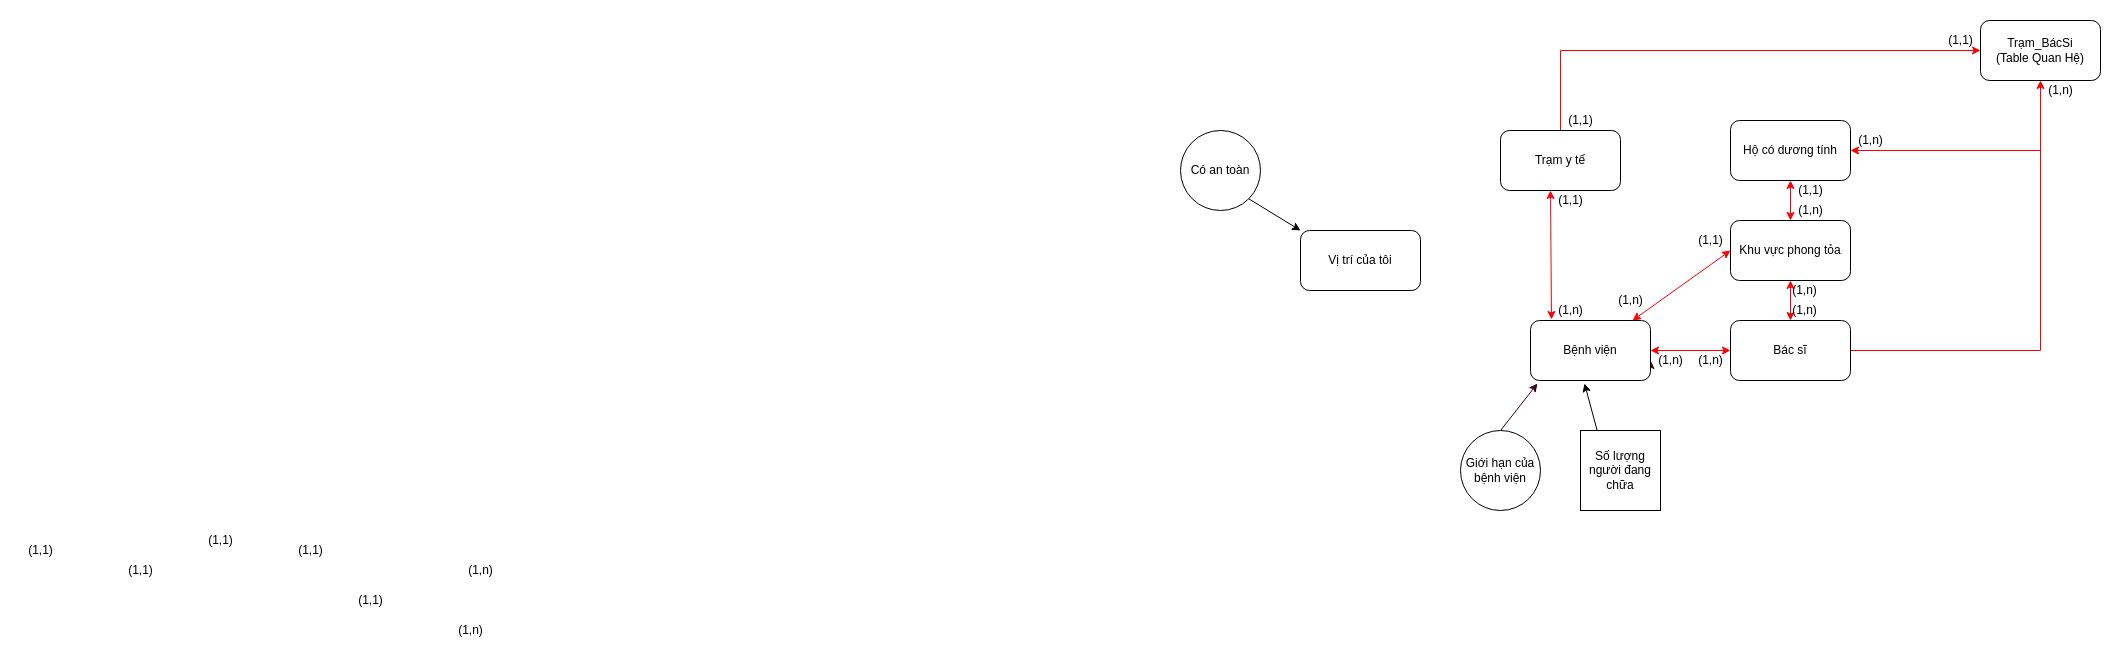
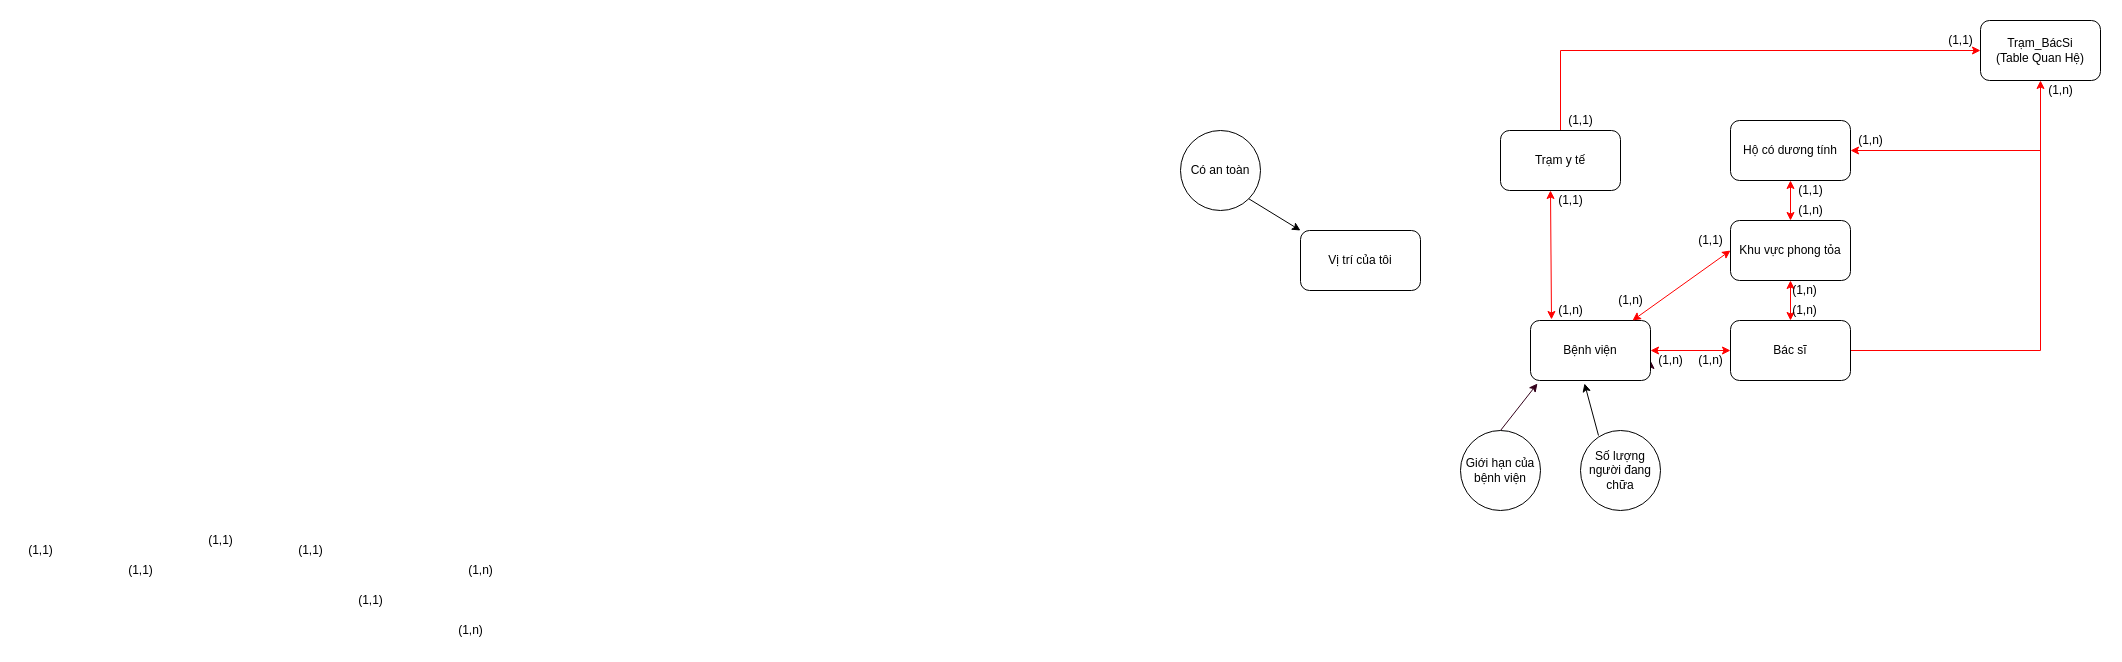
node "Số lượng người đang chữa": shape rectangle -> ellipse
